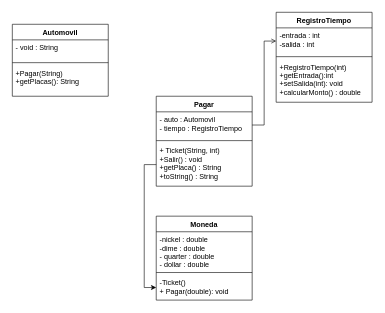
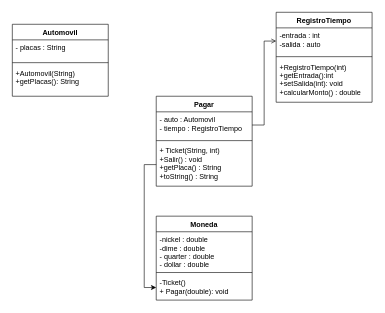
node "-entrada : int -salida : int": label "-entrada : int -salida : int" -> "-entrada : int -salida : auto"
node "- void : String": label "- void : String" -> "- placas : String"
node "+Pagar(String) +getPlacas(): String": label "+Pagar(String) +getPlacas(): String" -> "+Automovil(String) +getPlacas(): String"
